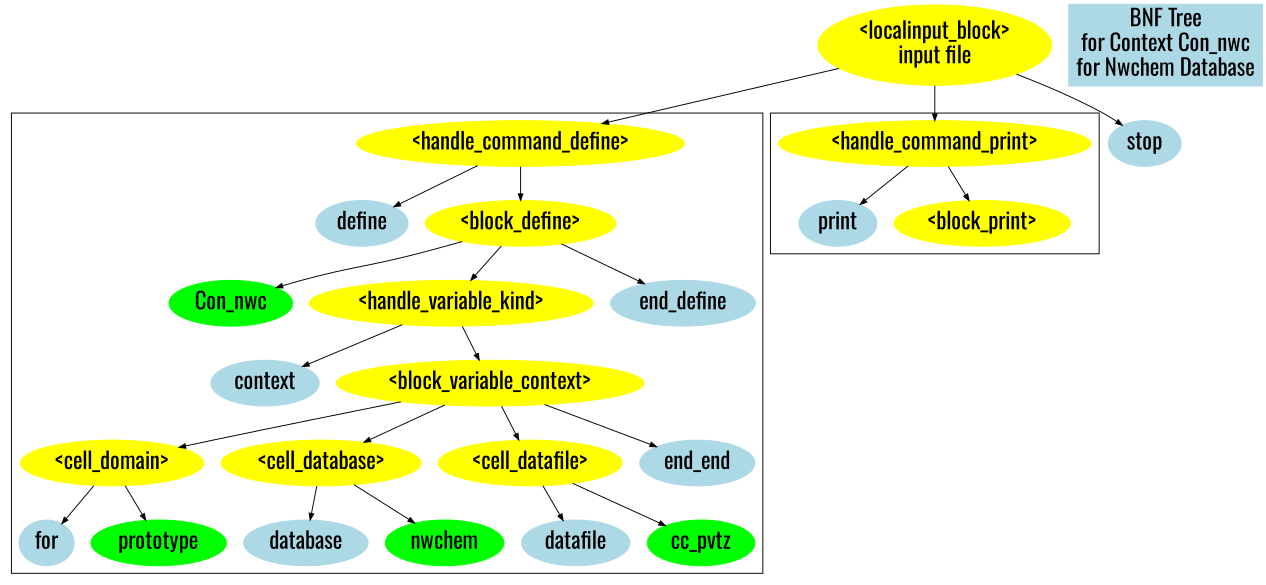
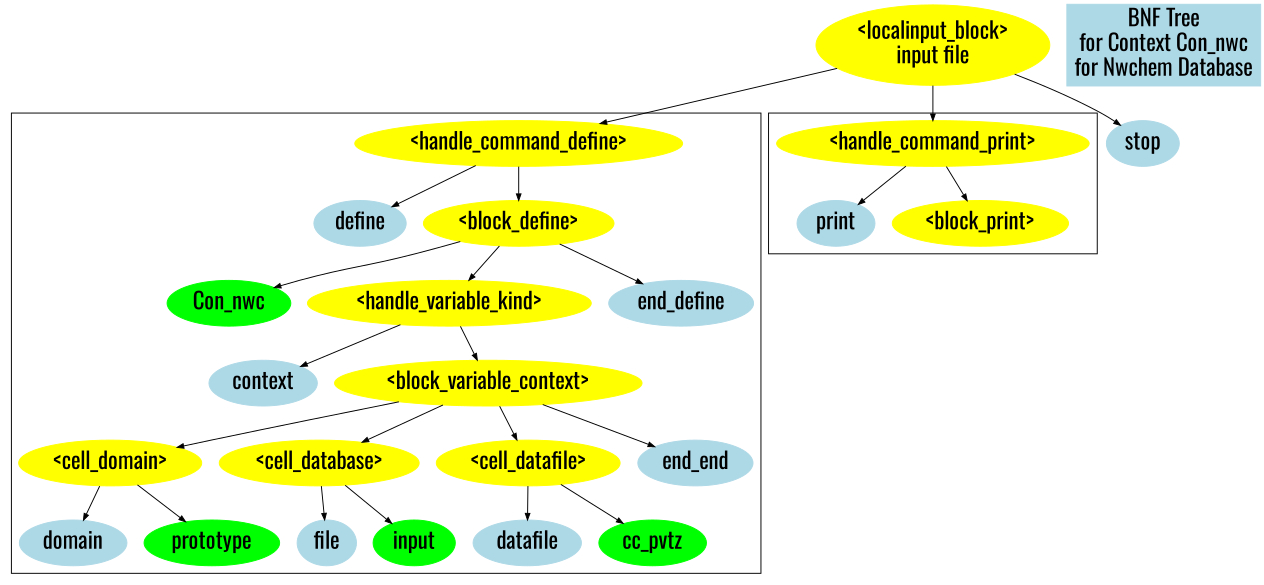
node "for": label "for" -> "domain"
node "database": label "database" -> "file"
node "nwchem": label "nwchem" -> "input"
